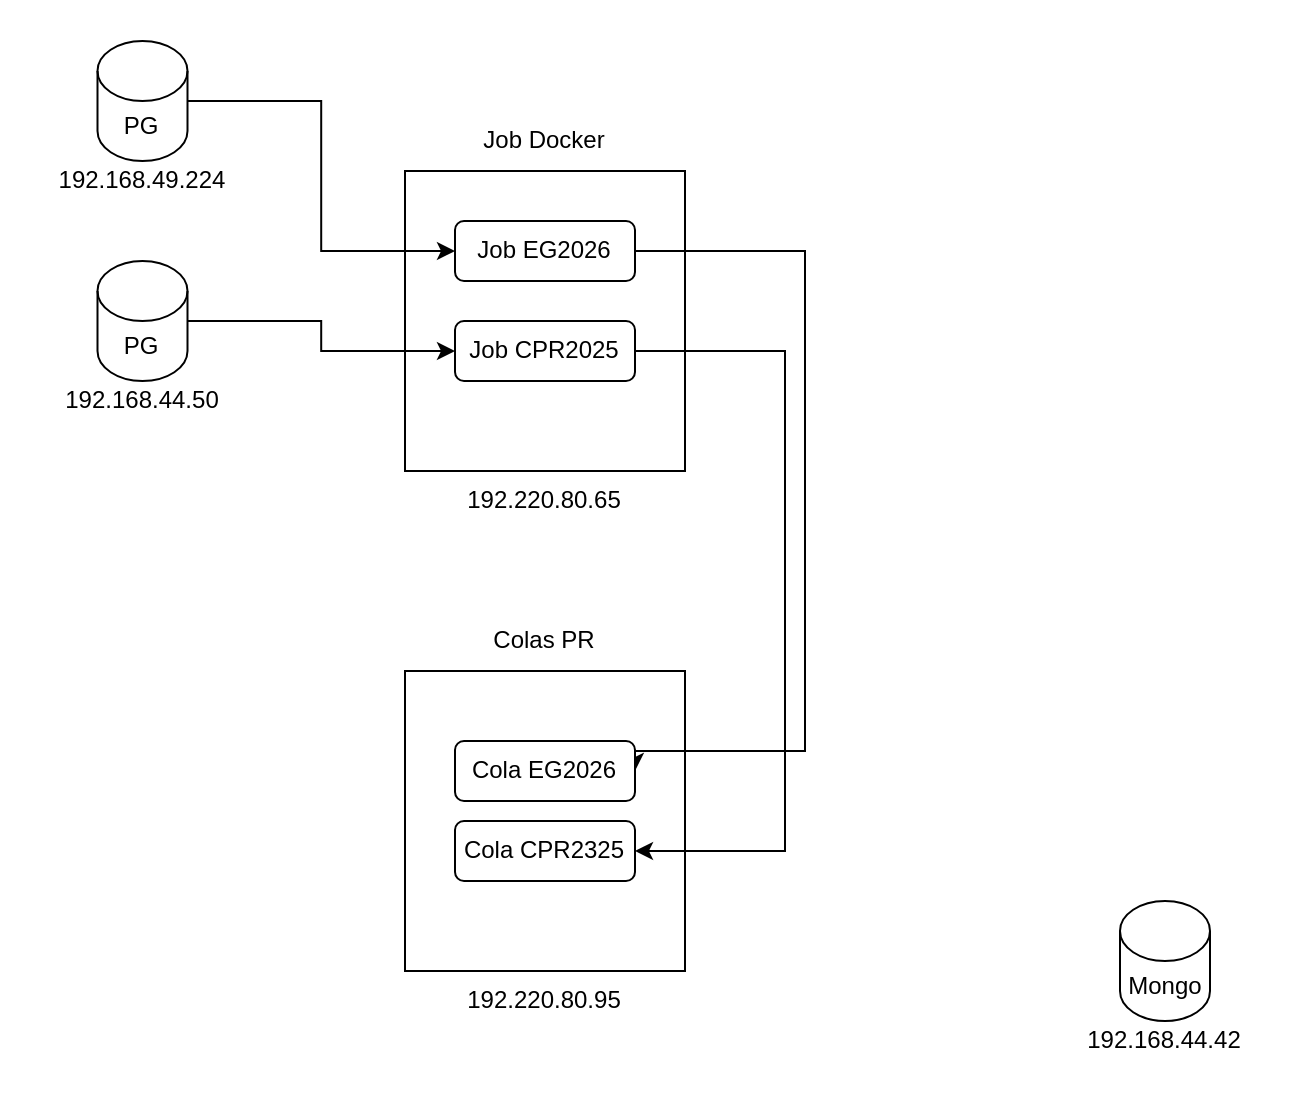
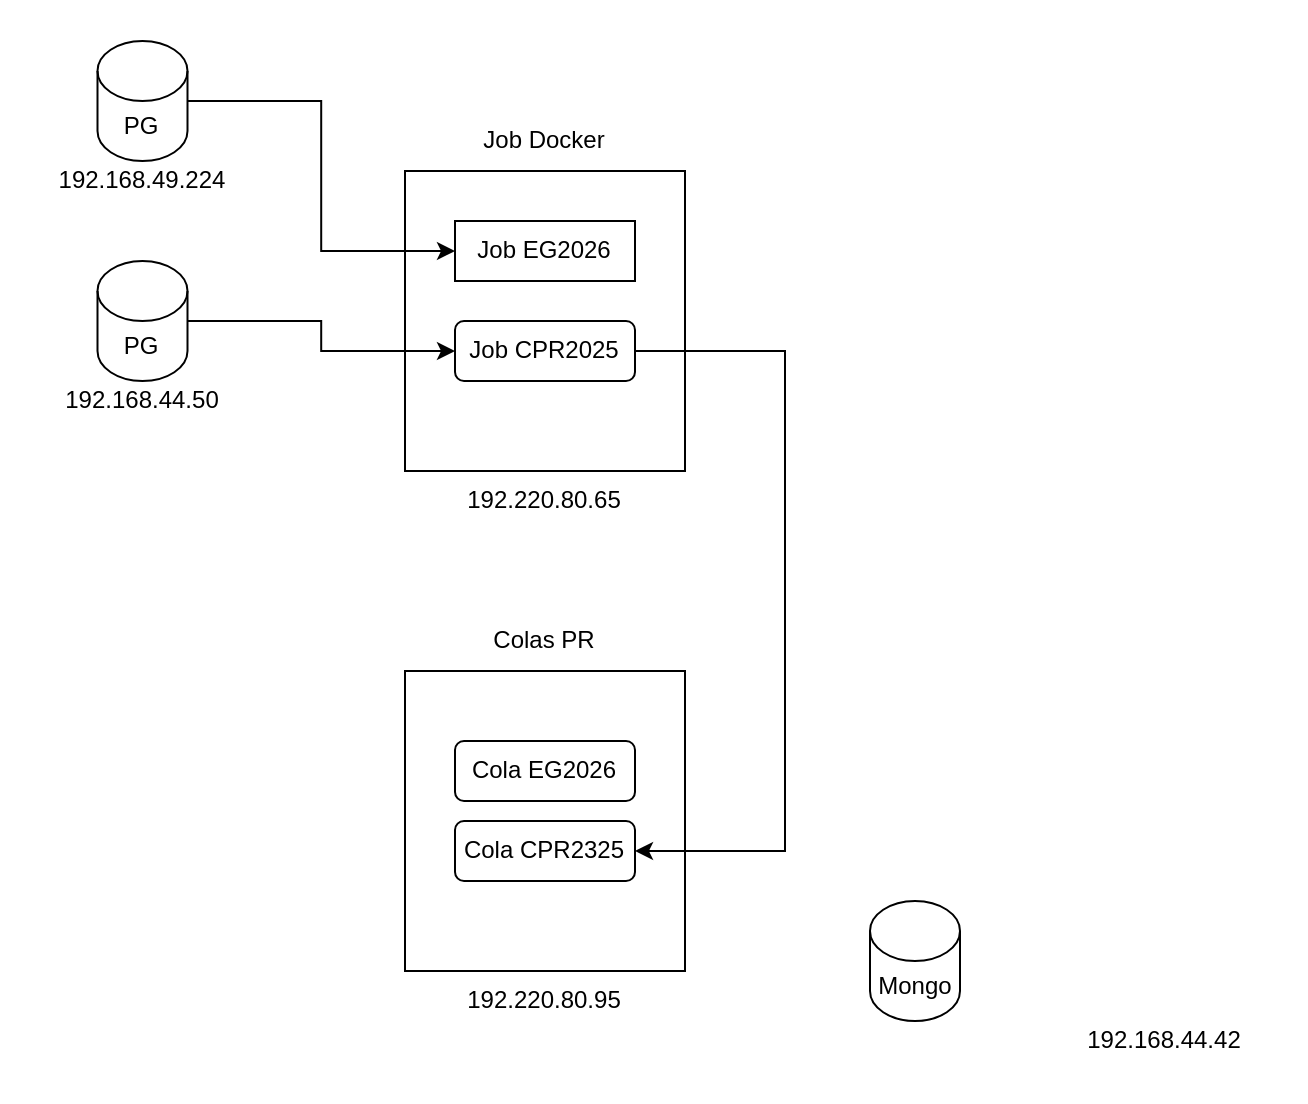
node "Job EG2026": shape rounded rectangle -> rectangle
edge "Job EG2026" -> "Cola EG2026": removed
node "Mongo": moved (1165, 961) -> (915, 961)
